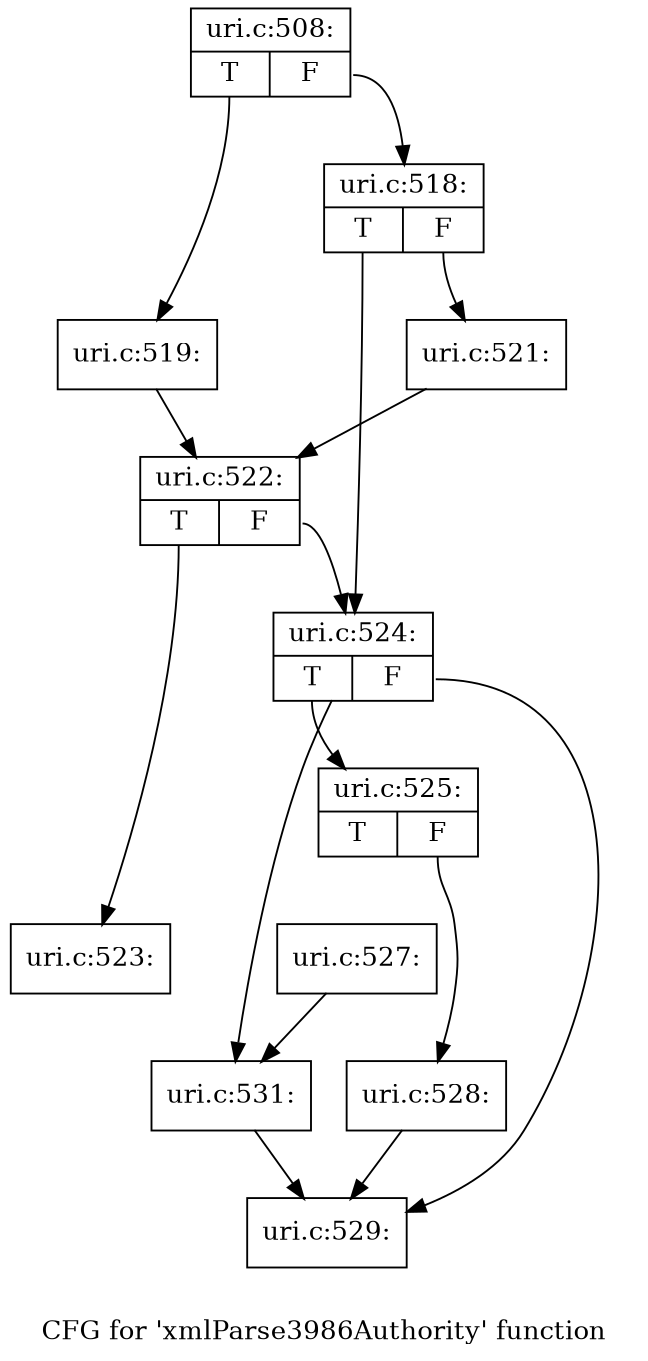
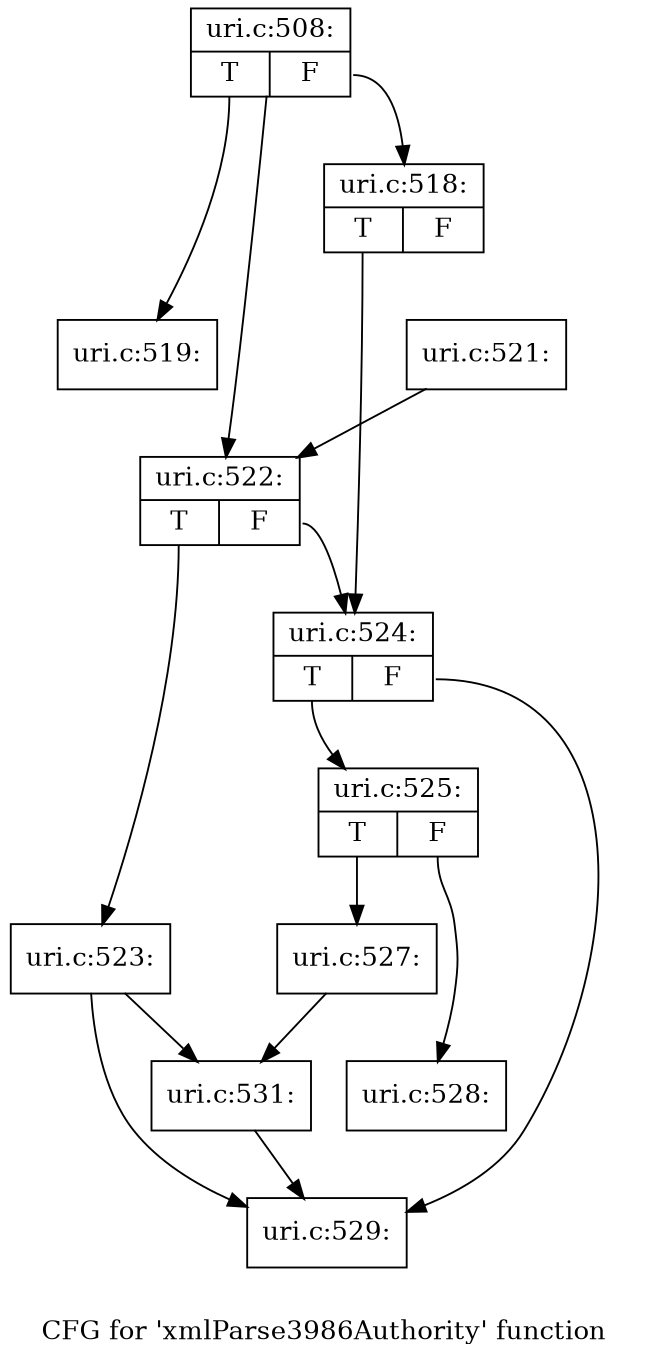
edge "uri.c:518:" -> "uri.c:521:": removed
edge "uri.c:519:" -> "uri.c:522:": now "uri.c:508:" -> "uri.c:522:"
edge "uri.c:524:" -> "uri.c:531:": now "uri.c:523:" -> "uri.c:531:"
edge "uri.c:525:" -> "uri.c:527:": added
edge "uri.c:528:" -> "uri.c:529:": now "uri.c:523:" -> "uri.c:529:"
